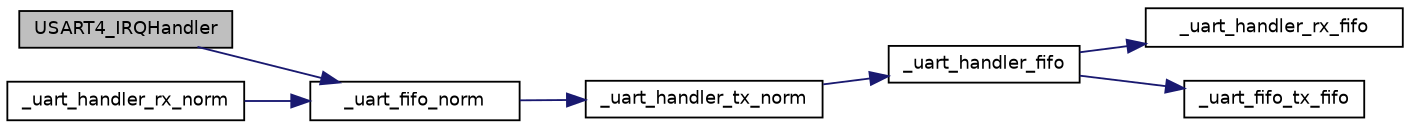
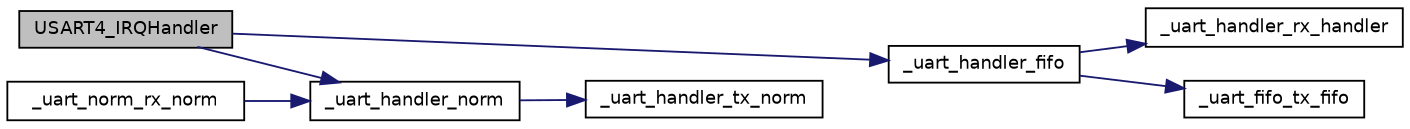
node "_uart_handler_rx_fifo": label "_uart_handler_rx_fifo" -> "_uart_handler_rx_handler"
edge "_uart_handler_tx_norm" -> "_uart_handler_fifo": now "USART4_IRQHandler" -> "_uart_handler_fifo"
node "_uart_handler_rx_norm": label "_uart_handler_rx_norm" -> "_uart_norm_rx_norm"
node "_uart_fifo_norm": label "_uart_fifo_norm" -> "_uart_handler_norm"
